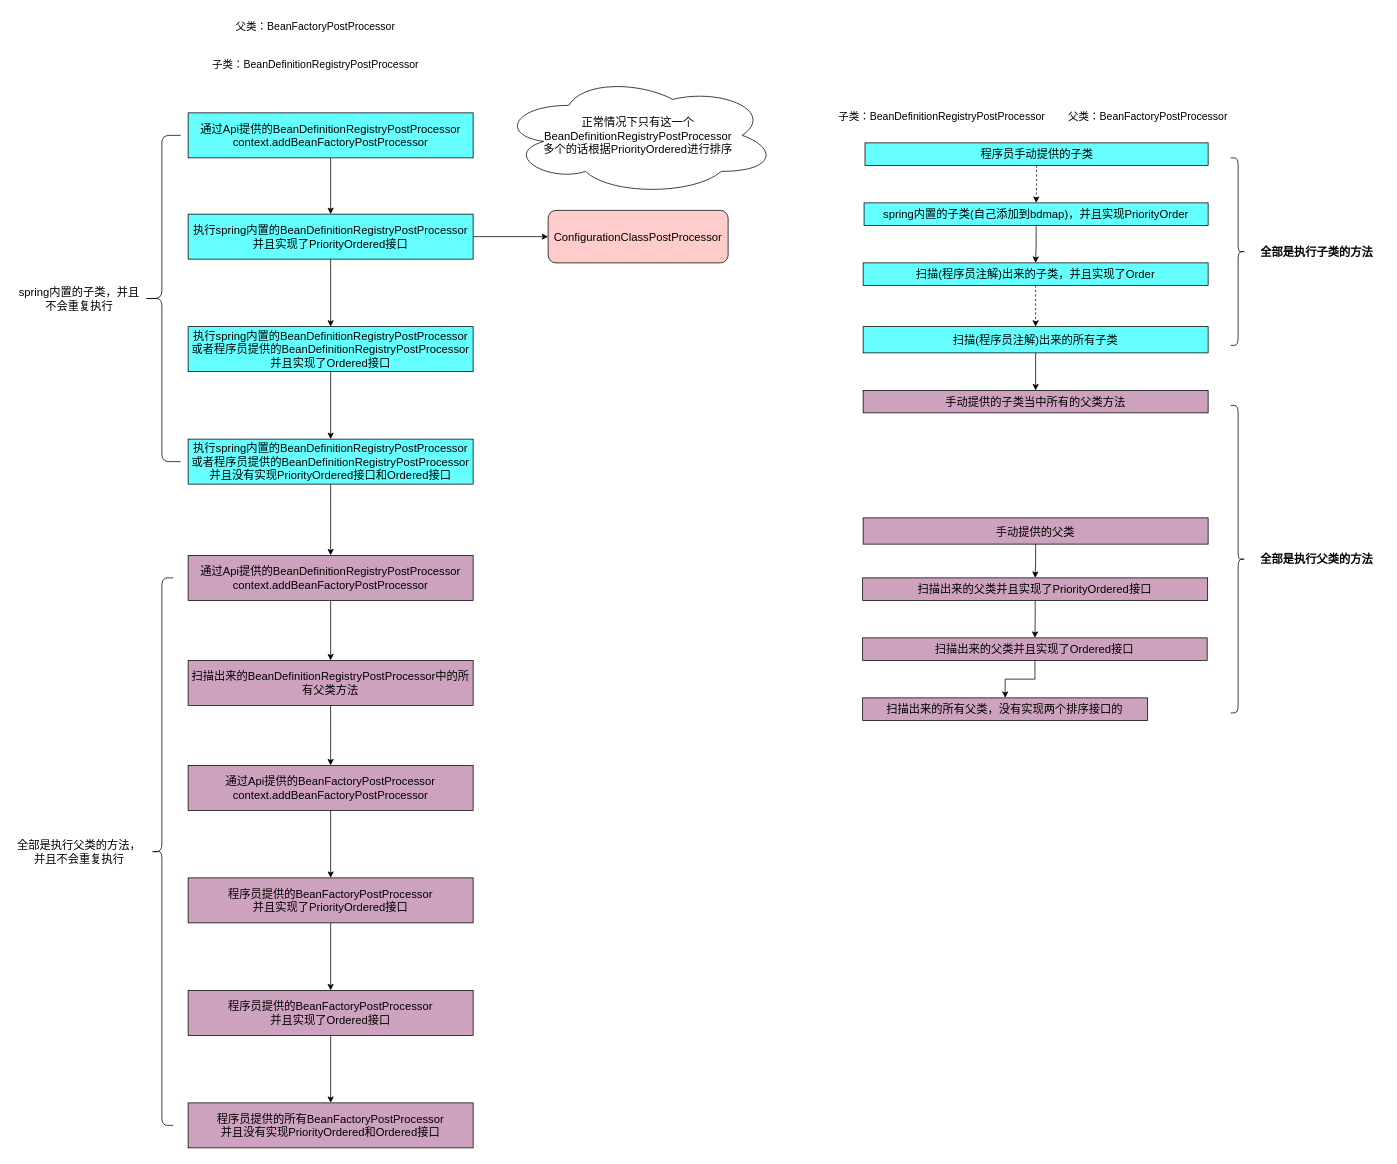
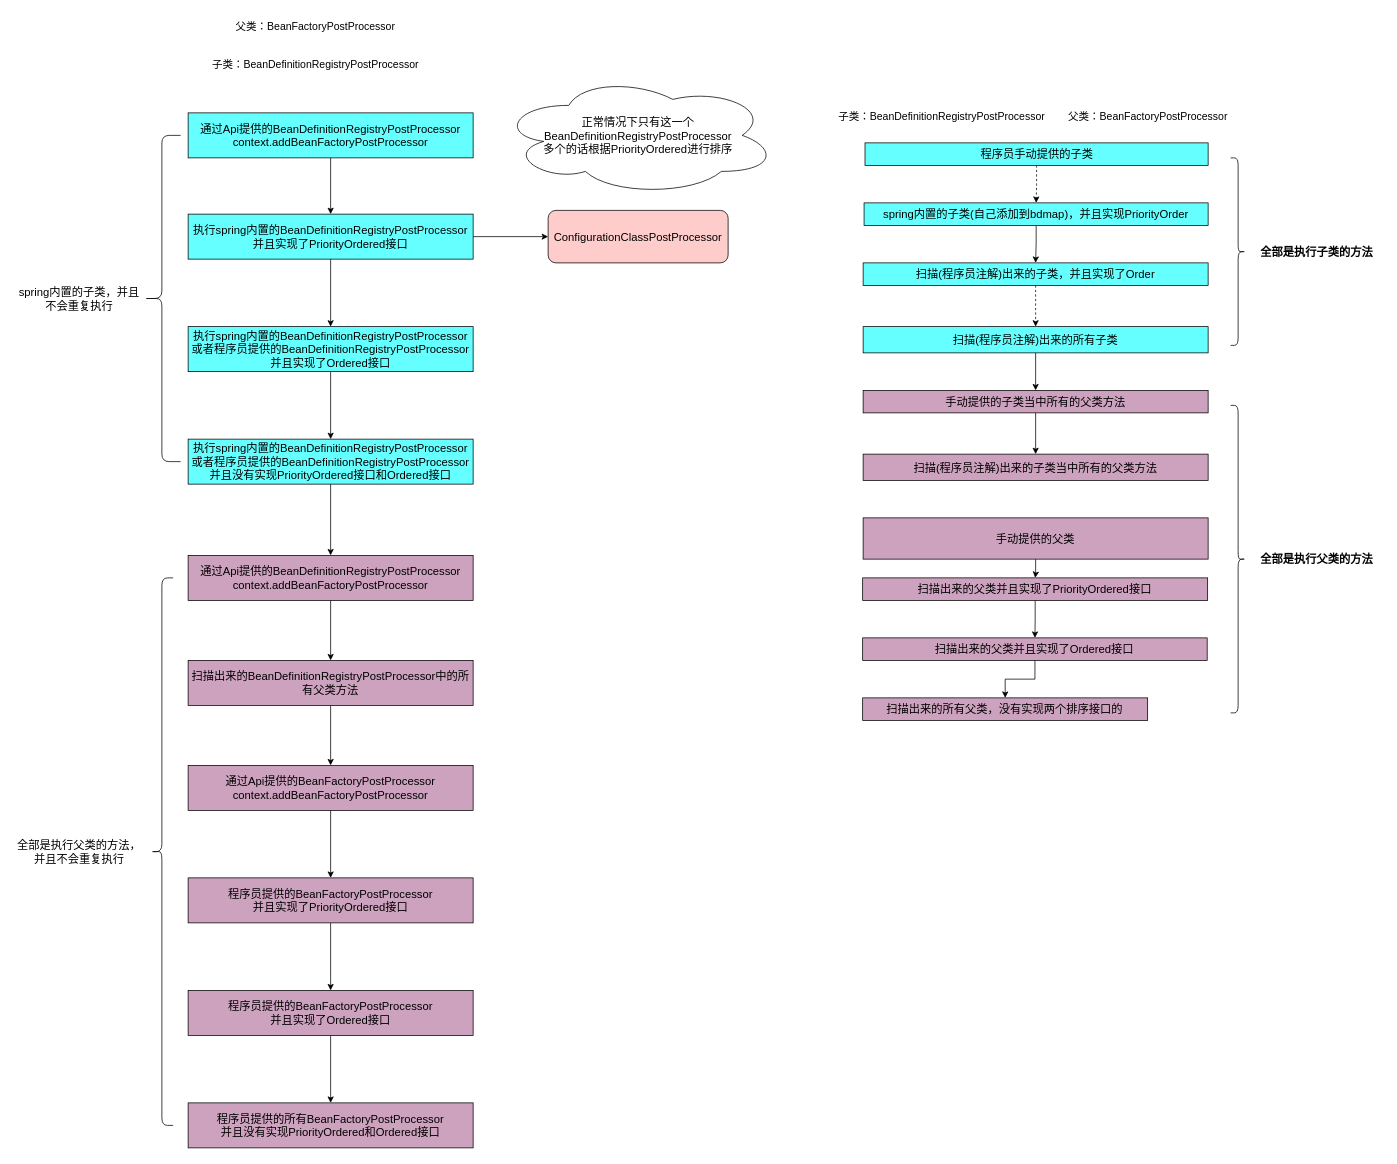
edge "手动提供的子类当中所有的父类方法" -> "扫描(程序员注解)出来的子类当中所有的父类方法": added
node "扫描(程序员注解)出来的子类当中所有的父类方法": added
node "手动提供的父类": size 345x26 -> 345x41
